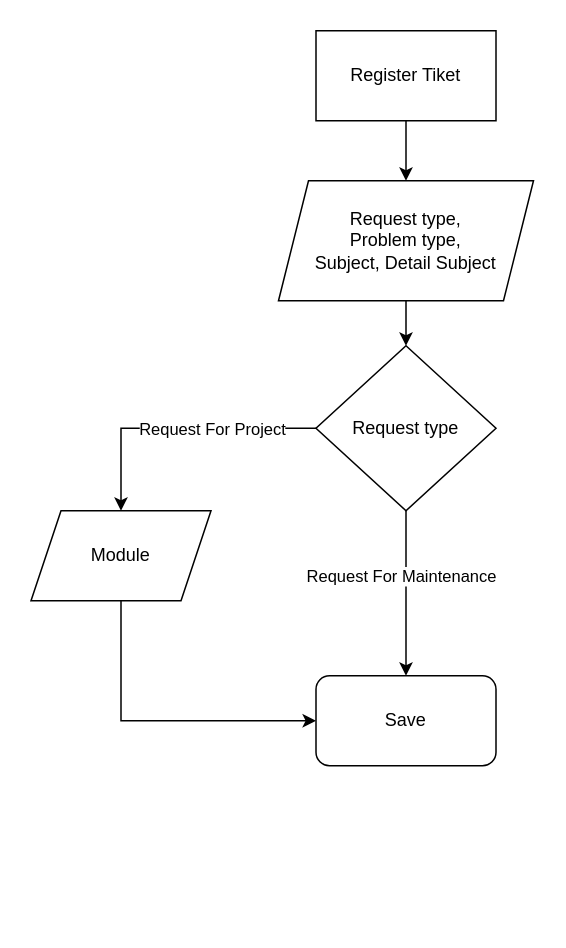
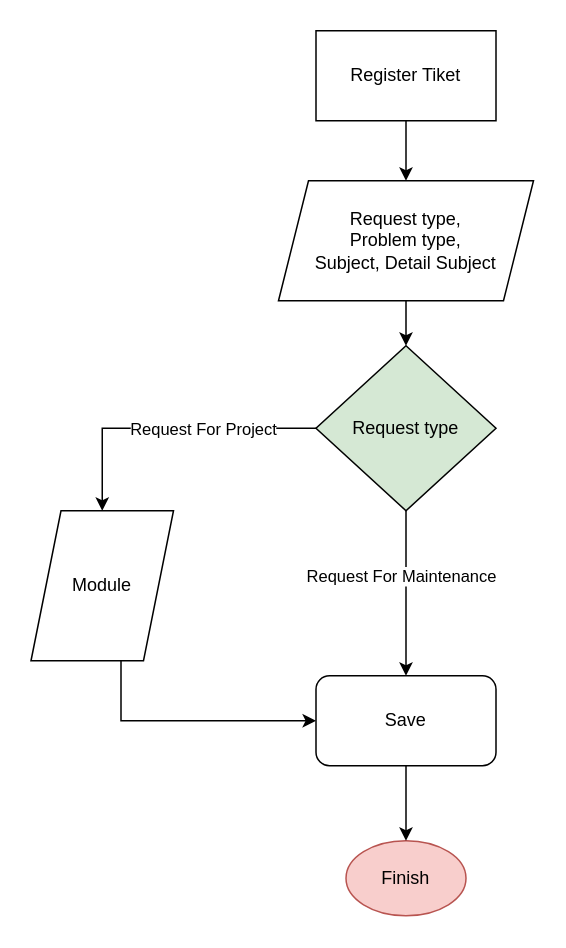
node "Request type": fillcolor #ffffff -> #d5e8d4
node "Module": size 180x90 -> 143x150
edge "Save" -> "Finish": added
node "Finish": added
